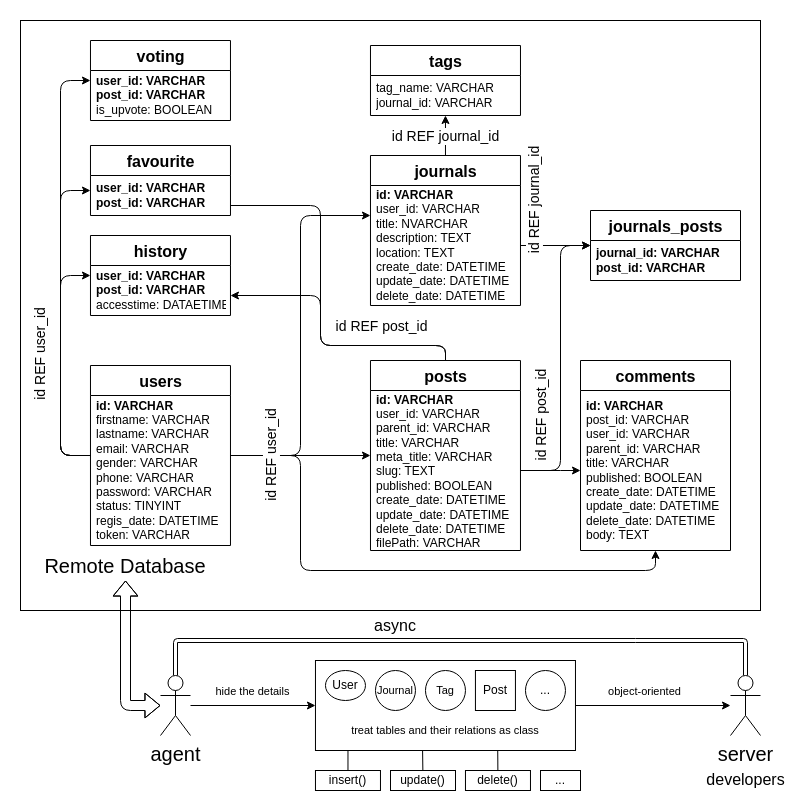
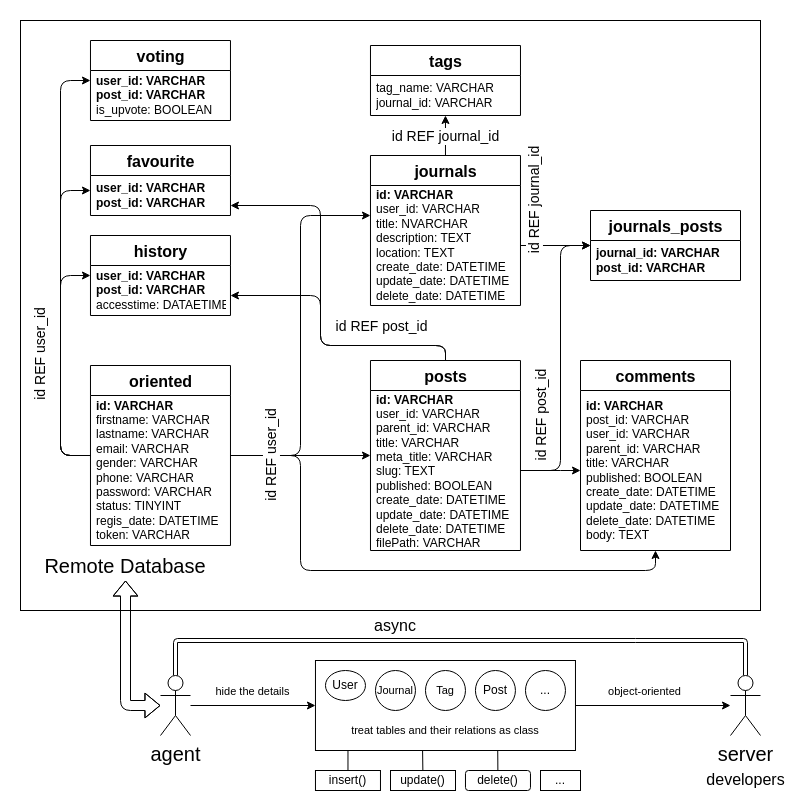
edge "favourite" -- "posts": arrowhead none -> classic
node "users": label "users" -> "oriented"
node "Post": shape rectangle -> ellipse
node "delete()": shape rectangle -> rounded rectangle
